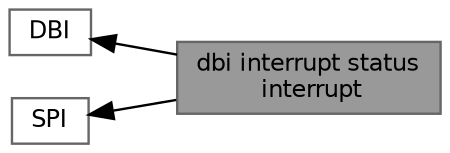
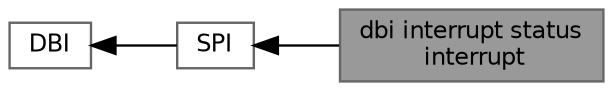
edge "dbi interrupt status interrupt" -> "DBI": now "SPI" -> "DBI"
